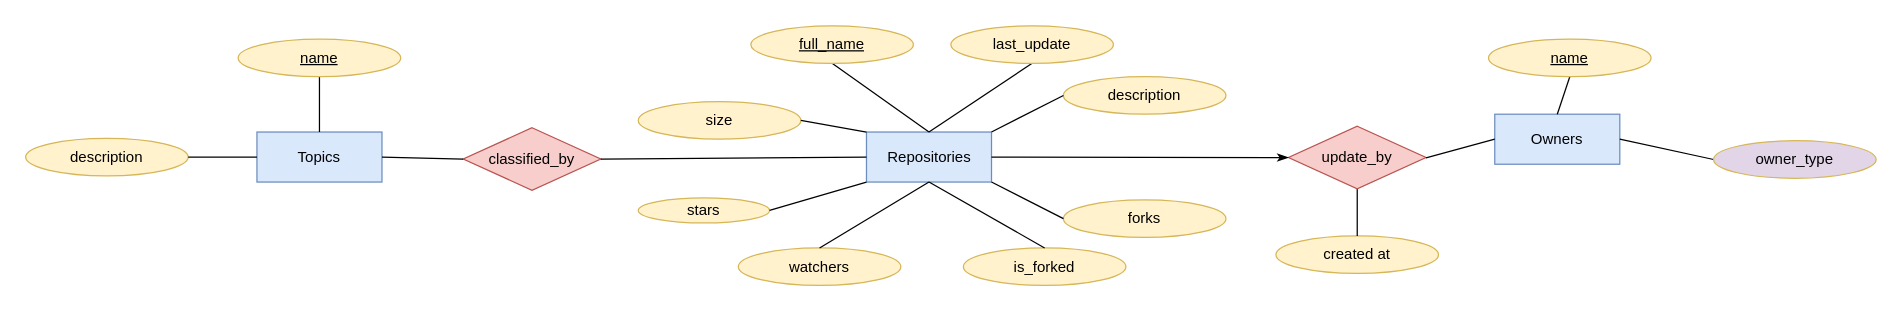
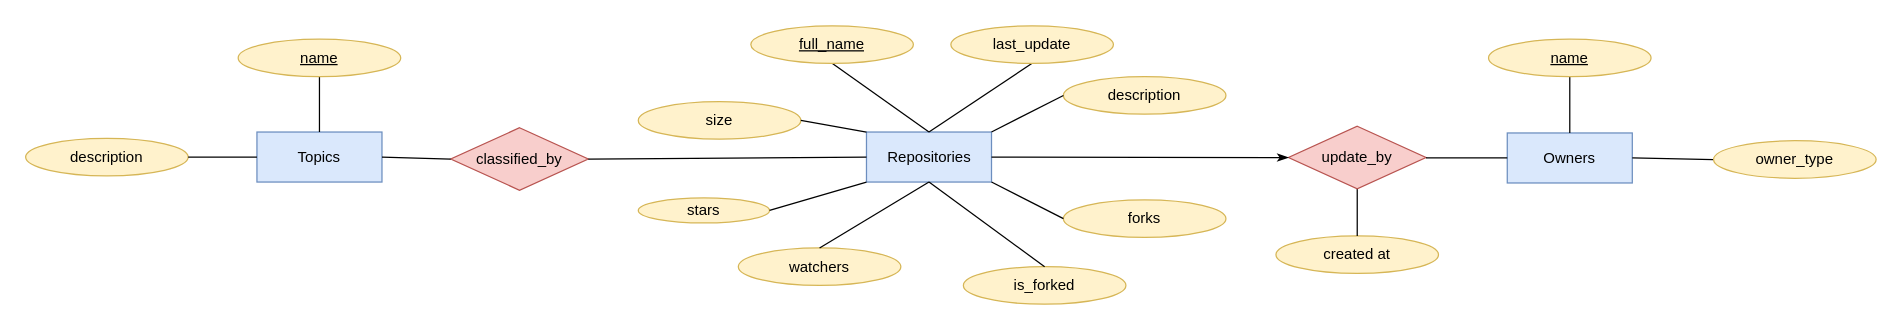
node "Owners": moved (1557, 139) -> (1569, 158)
node "classified_by": moved (532, 159) -> (519, 159)
node "owner_type": fillcolor #e1d5e7 -> #fff2cc
node "is_forked": moved (1044, 266) -> (1044, 285)
